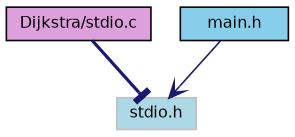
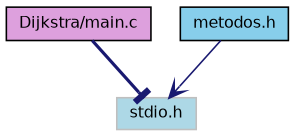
node "Dijkstra/stdio.c": label "Dijkstra/stdio.c" -> "Dijkstra/main.c"
node "main.h": label "main.h" -> "metodos.h"
